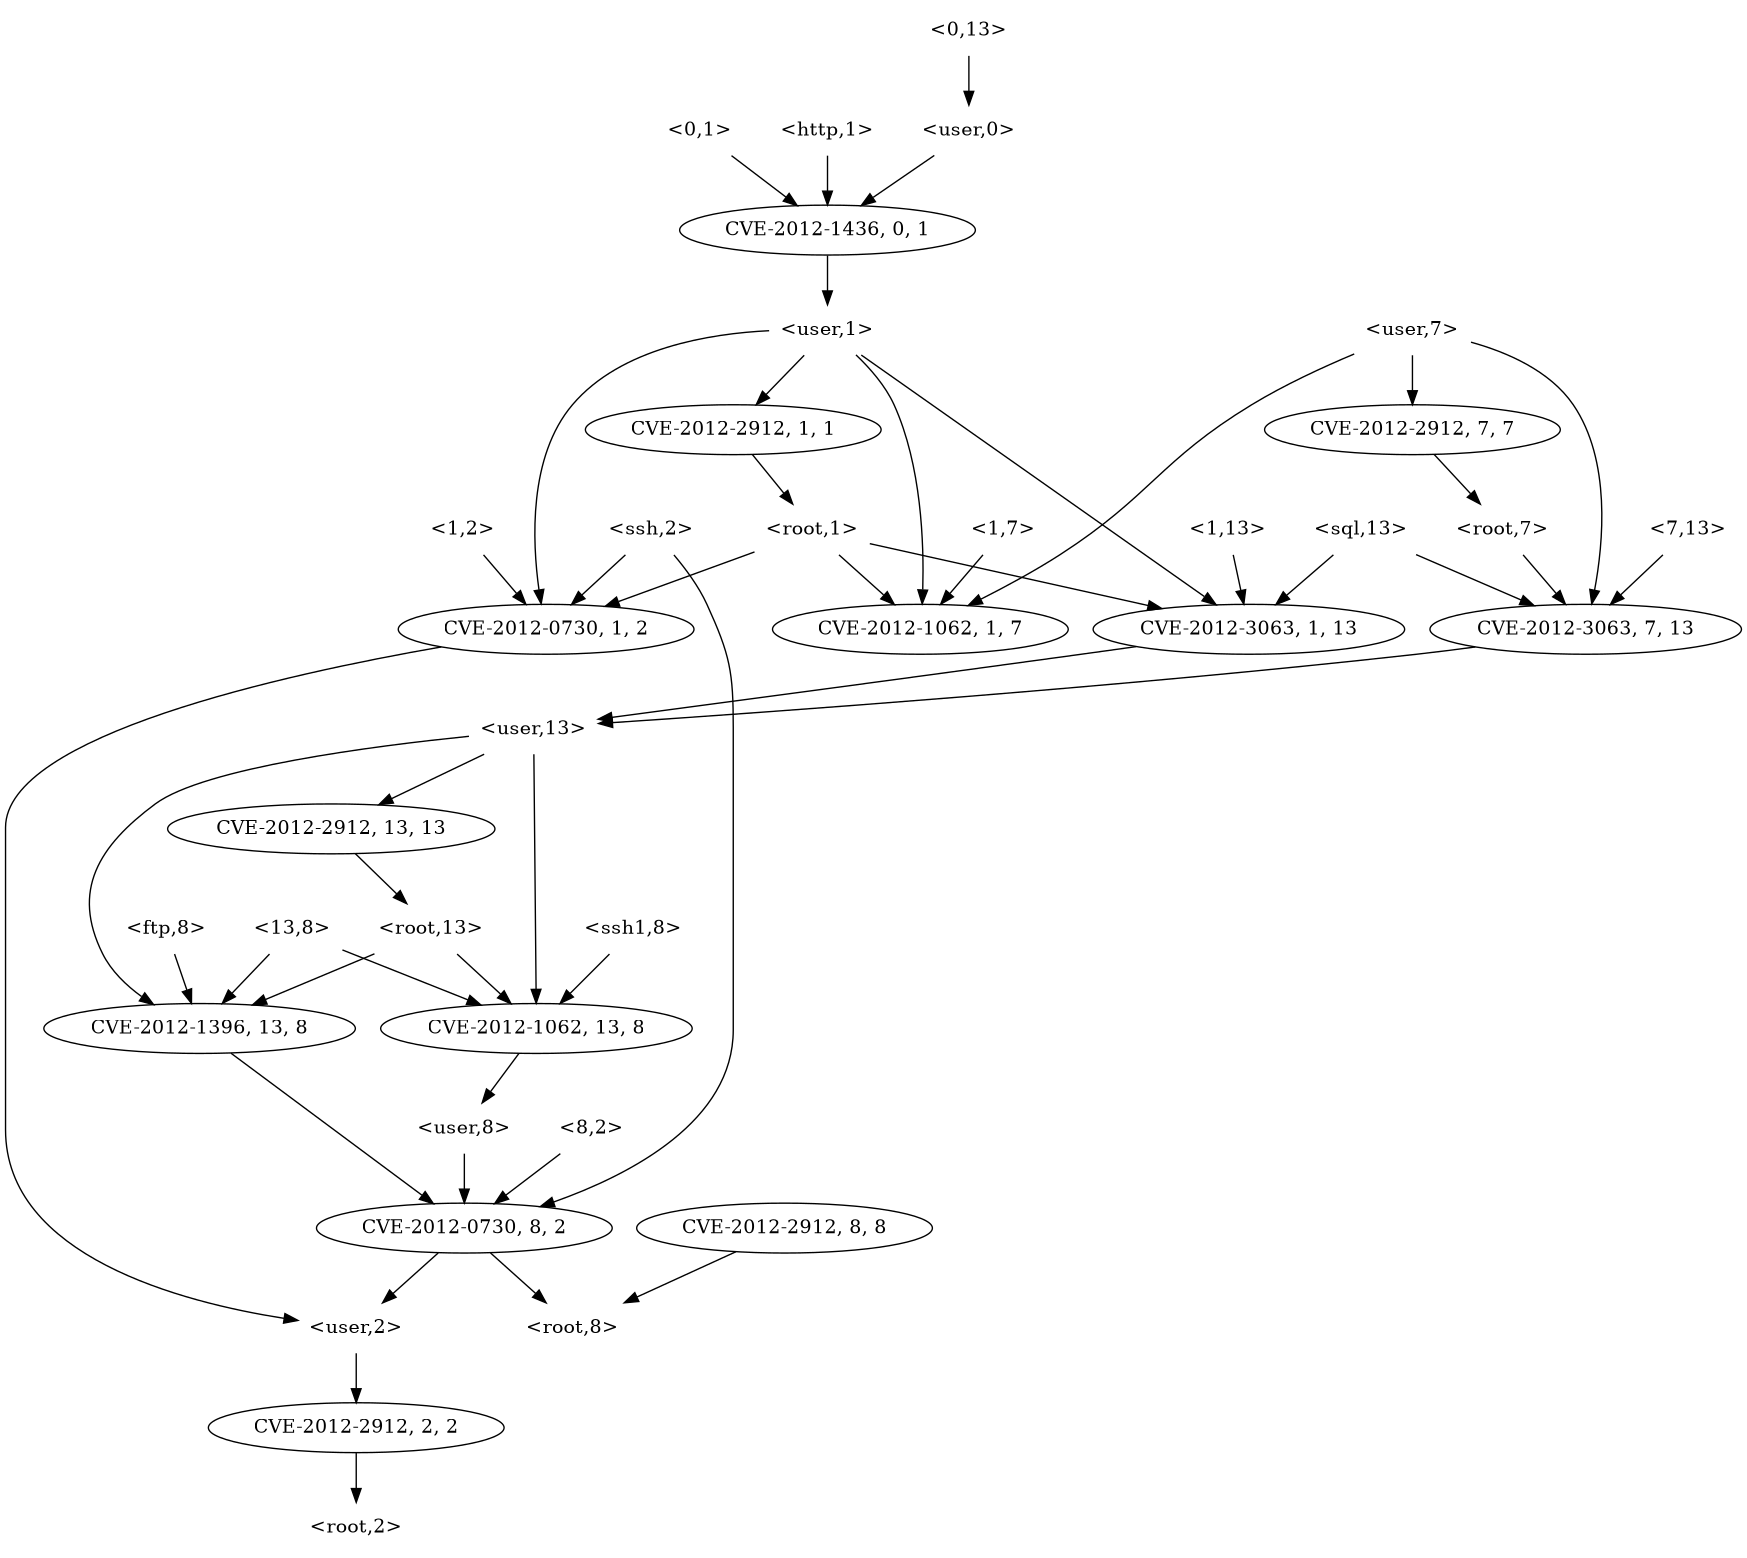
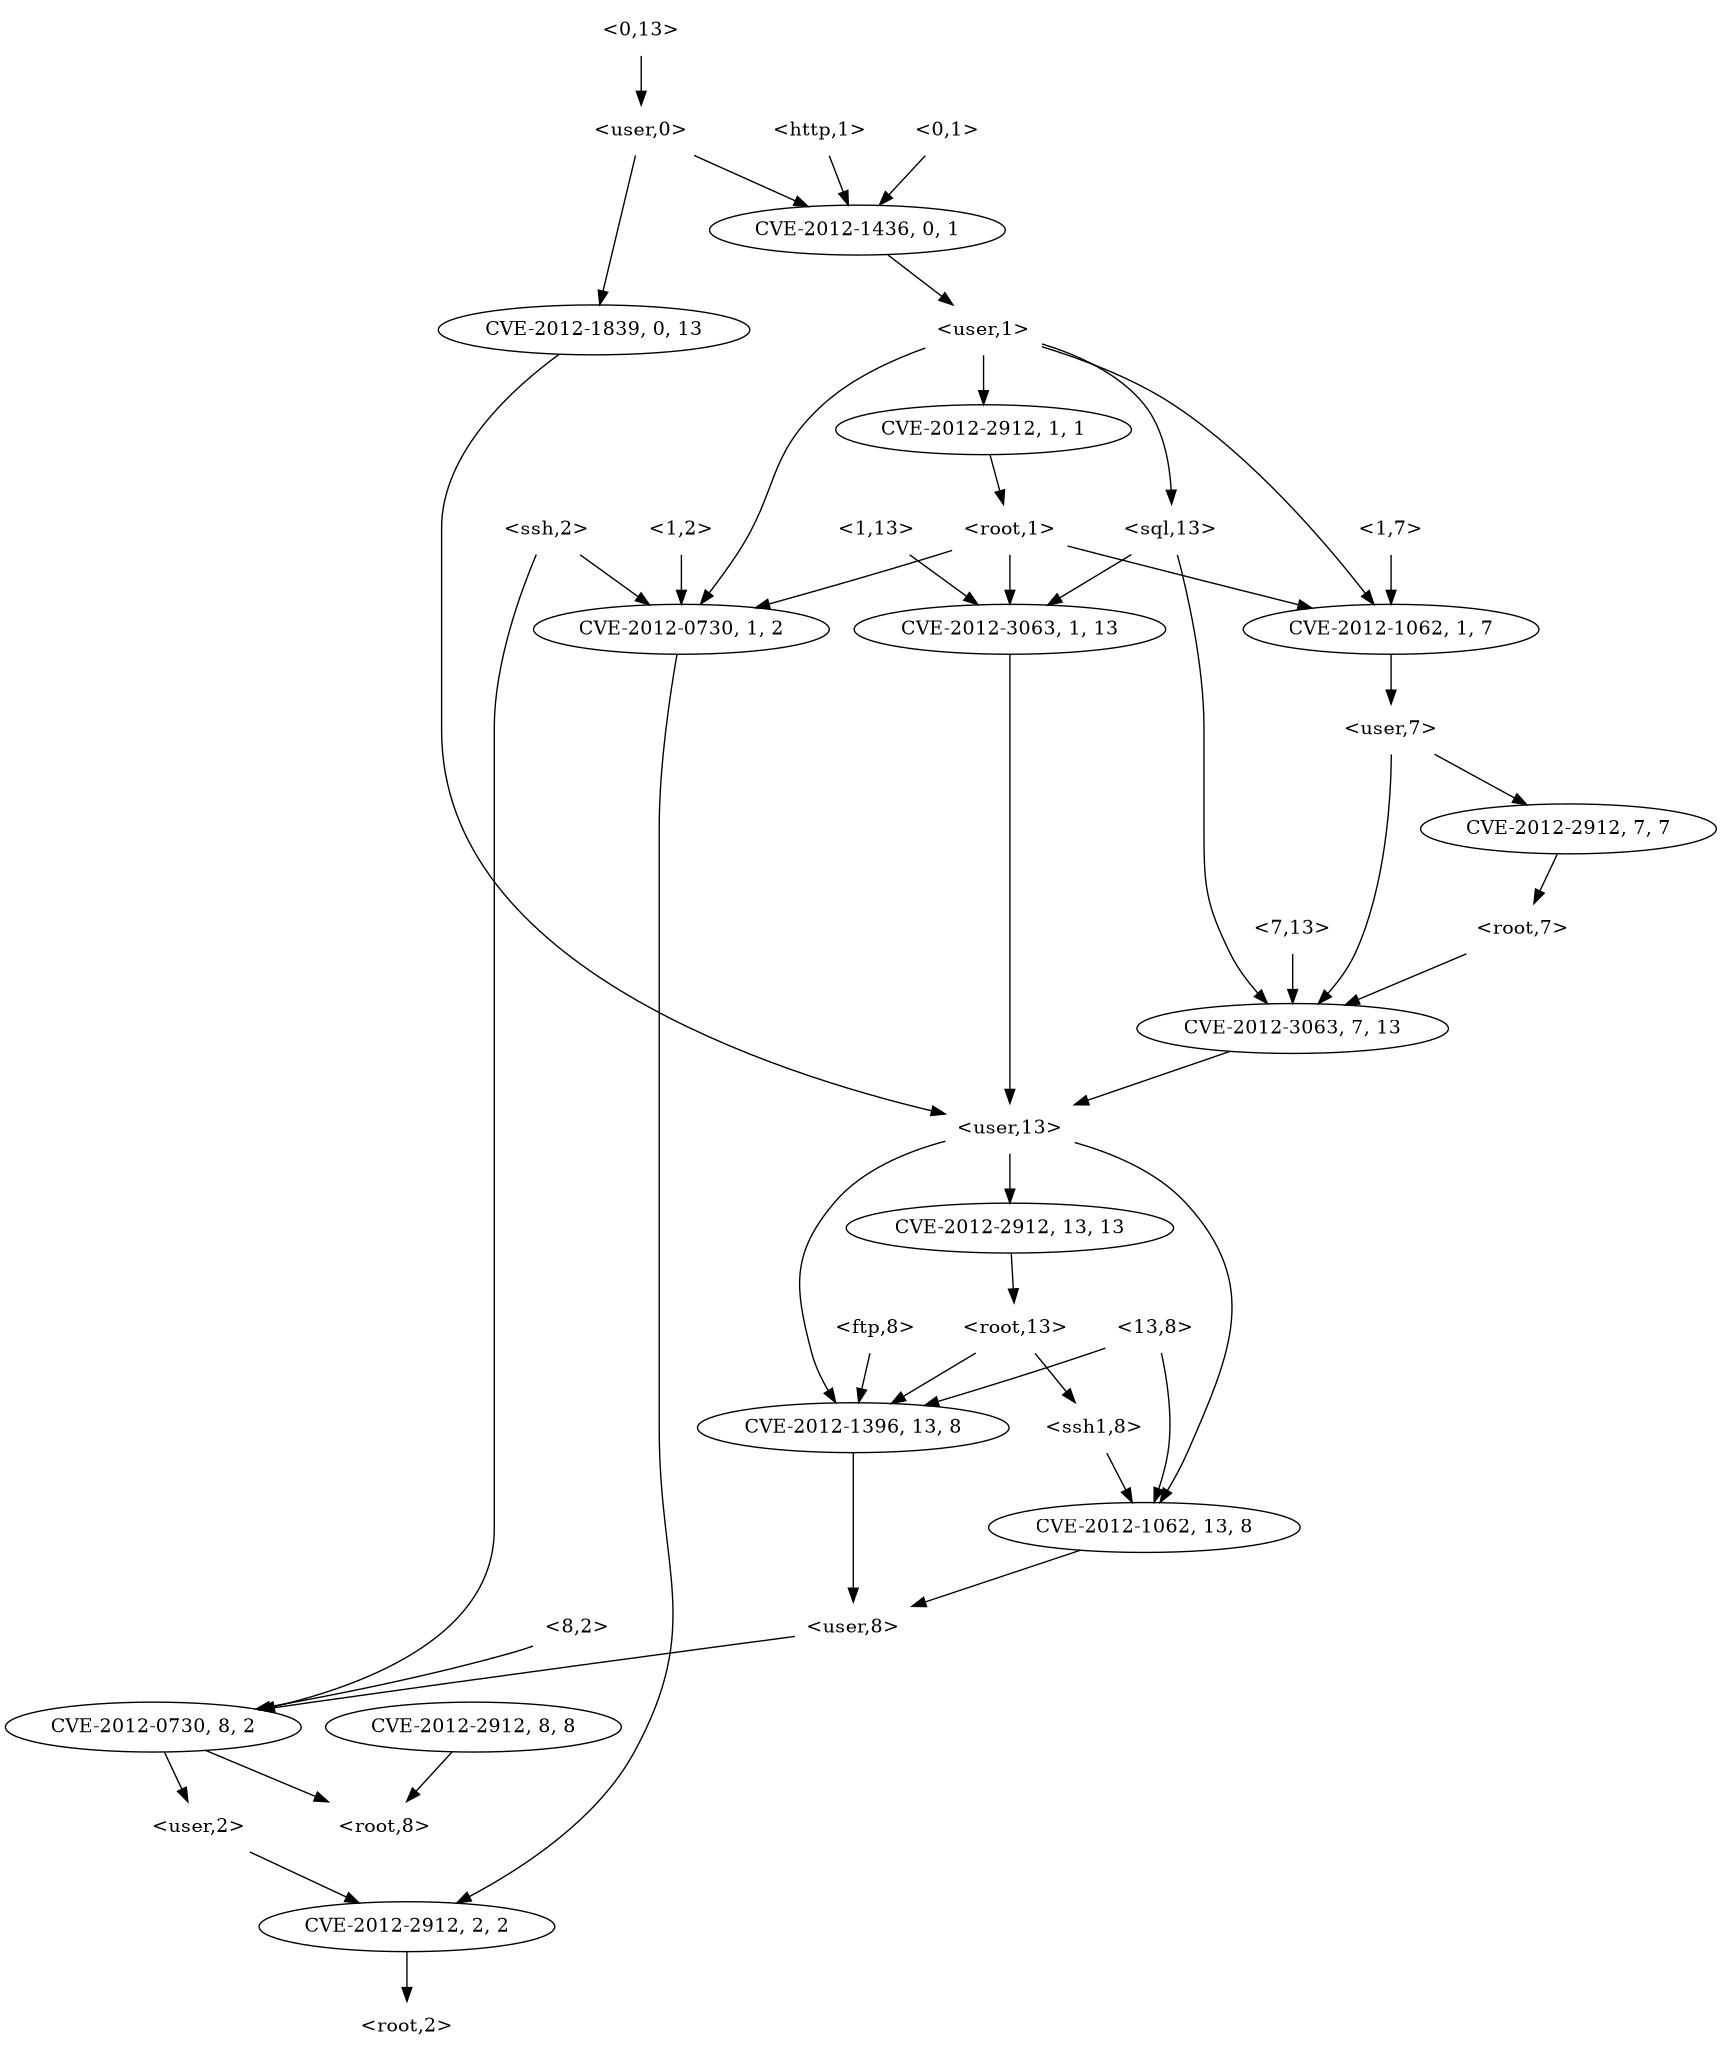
node "CVE-2012-1839, 0, 13": added
edge "<user,7>" -> "CVE-2012-1062, 1, 7": reversed
edge "<user,1>" -> "CVE-2012-3063, 1, 13": now "<user,1>" -> "<sql,13>"
edge "CVE-2012-0730, 1, 2" -> "<user,2>": now "CVE-2012-0730, 1, 2" -> "CVE-2012-2912, 2, 2"
edge "<root,13>" -> "CVE-2012-1062, 13, 8": now "<root,13>" -> "<ssh1,8>"
edge "CVE-2012-1396, 13, 8" -> "CVE-2012-0730, 8, 2": now "CVE-2012-1396, 13, 8" -> "<user,8>"
